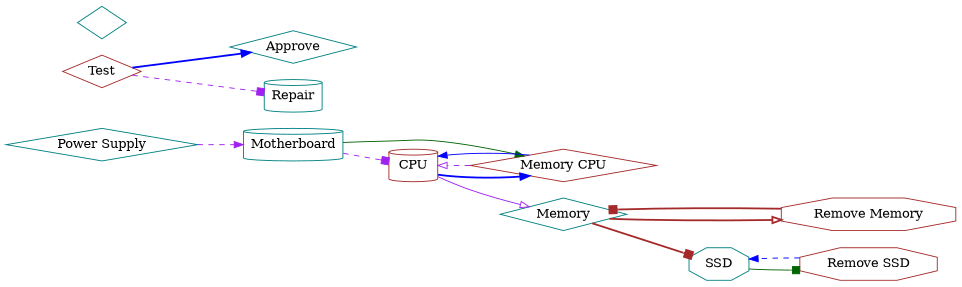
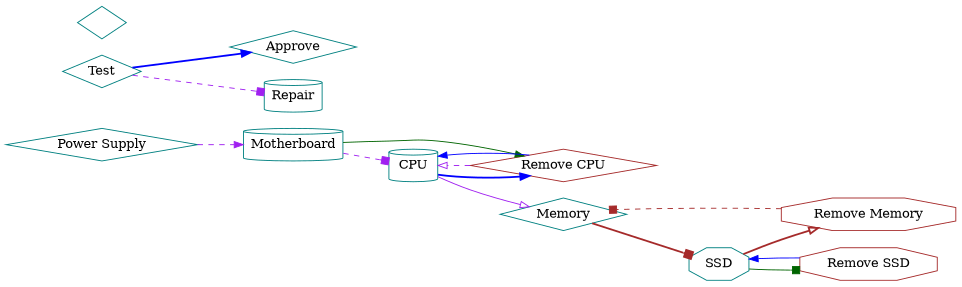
node "Test": color brown -> teal
node "CPU": color brown -> teal
node "Memory CPU": label "Memory CPU" -> "Remove CPU"
edge "Remove Memory" -> "Memory": style bold -> dashed
edge "Memory" -> "Remove Memory": now "SSD" -> "Remove Memory"
edge "Remove SSD" -> "SSD": style dashed -> solid
